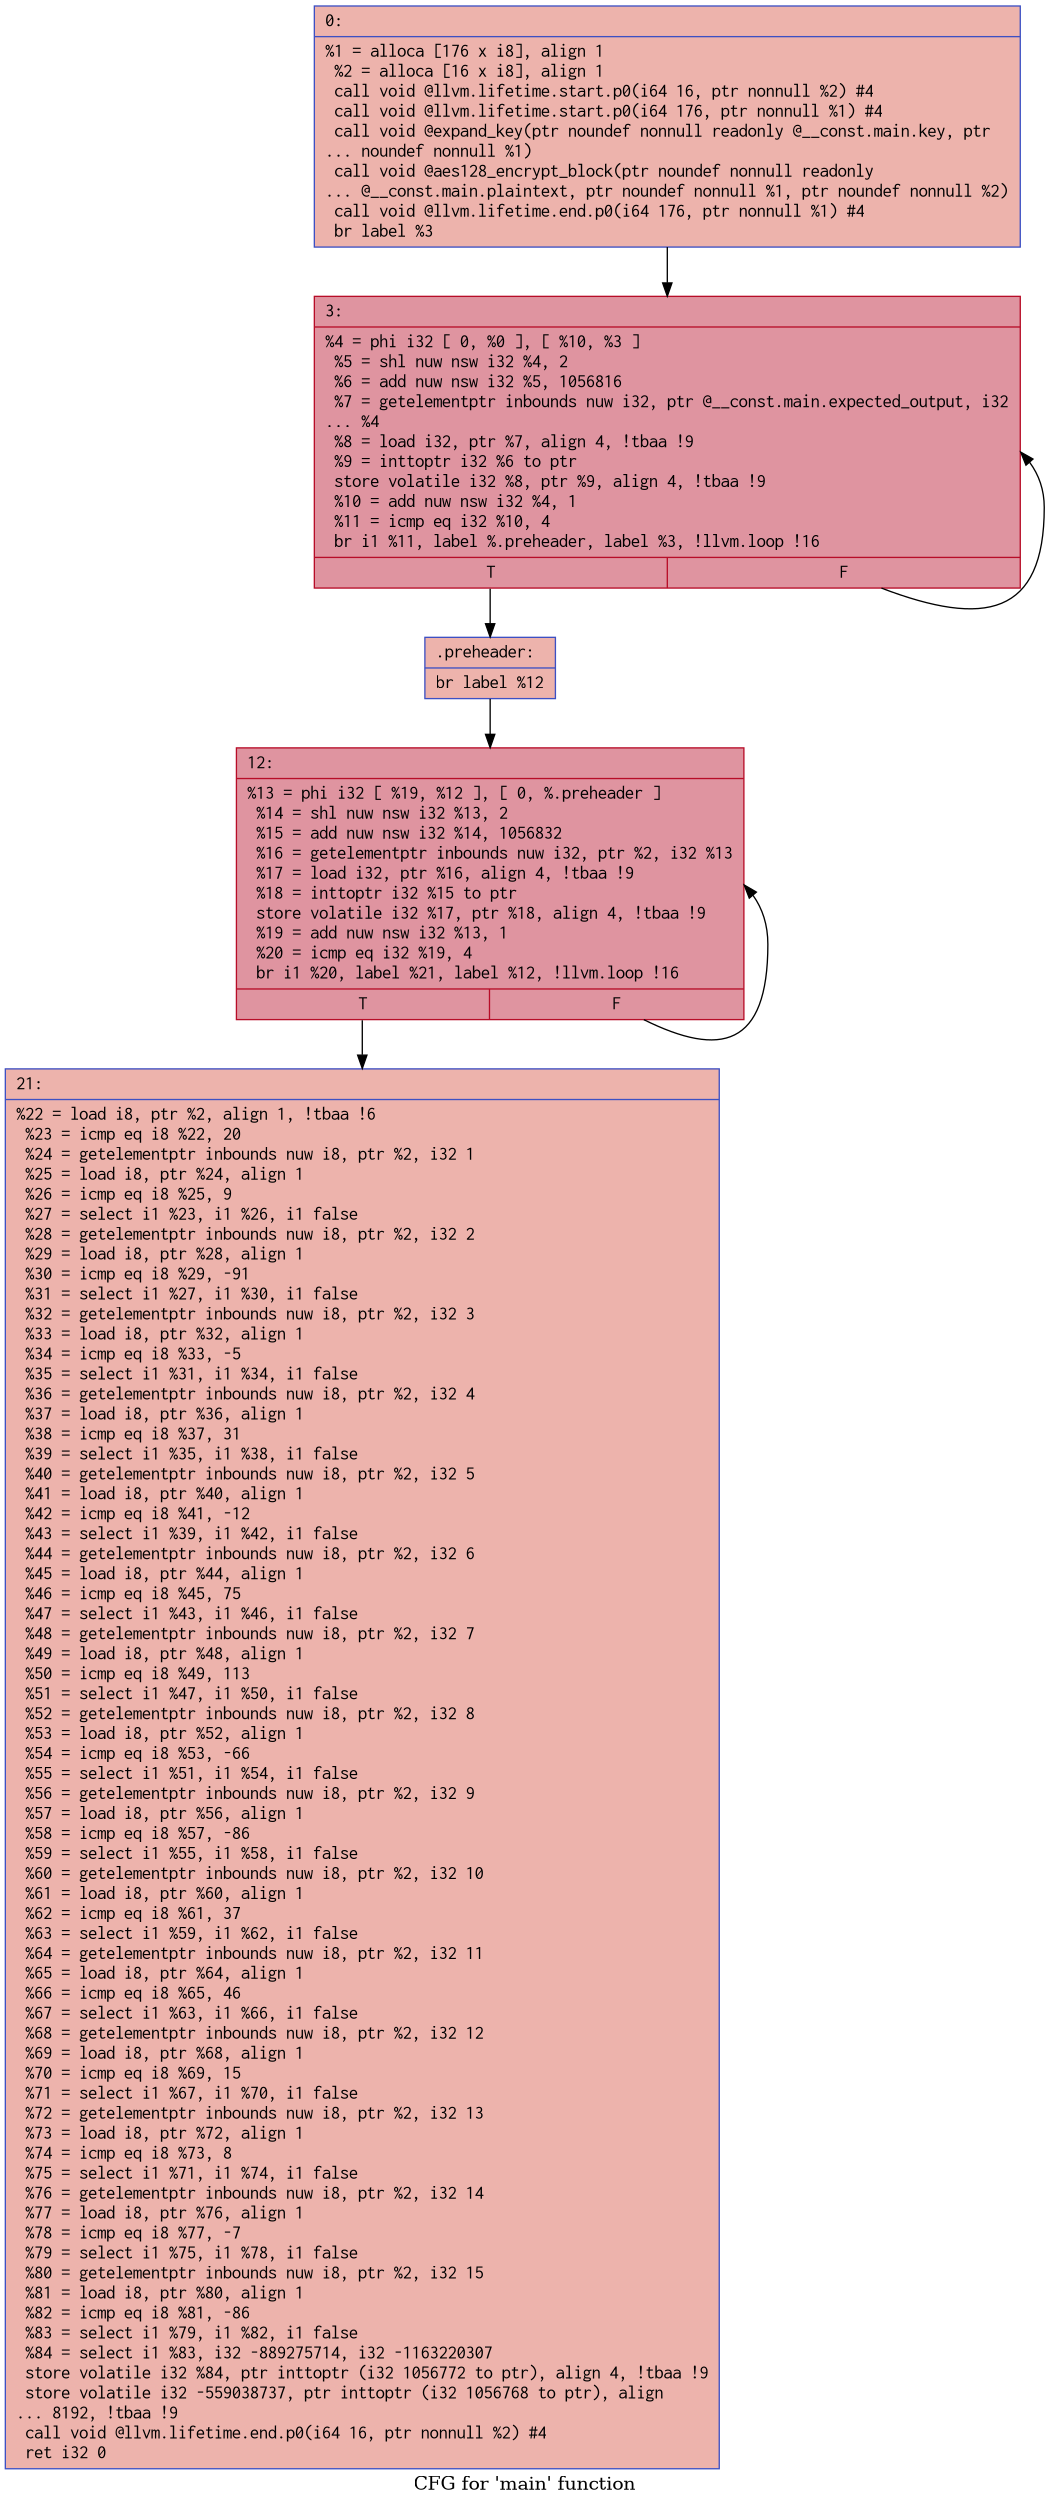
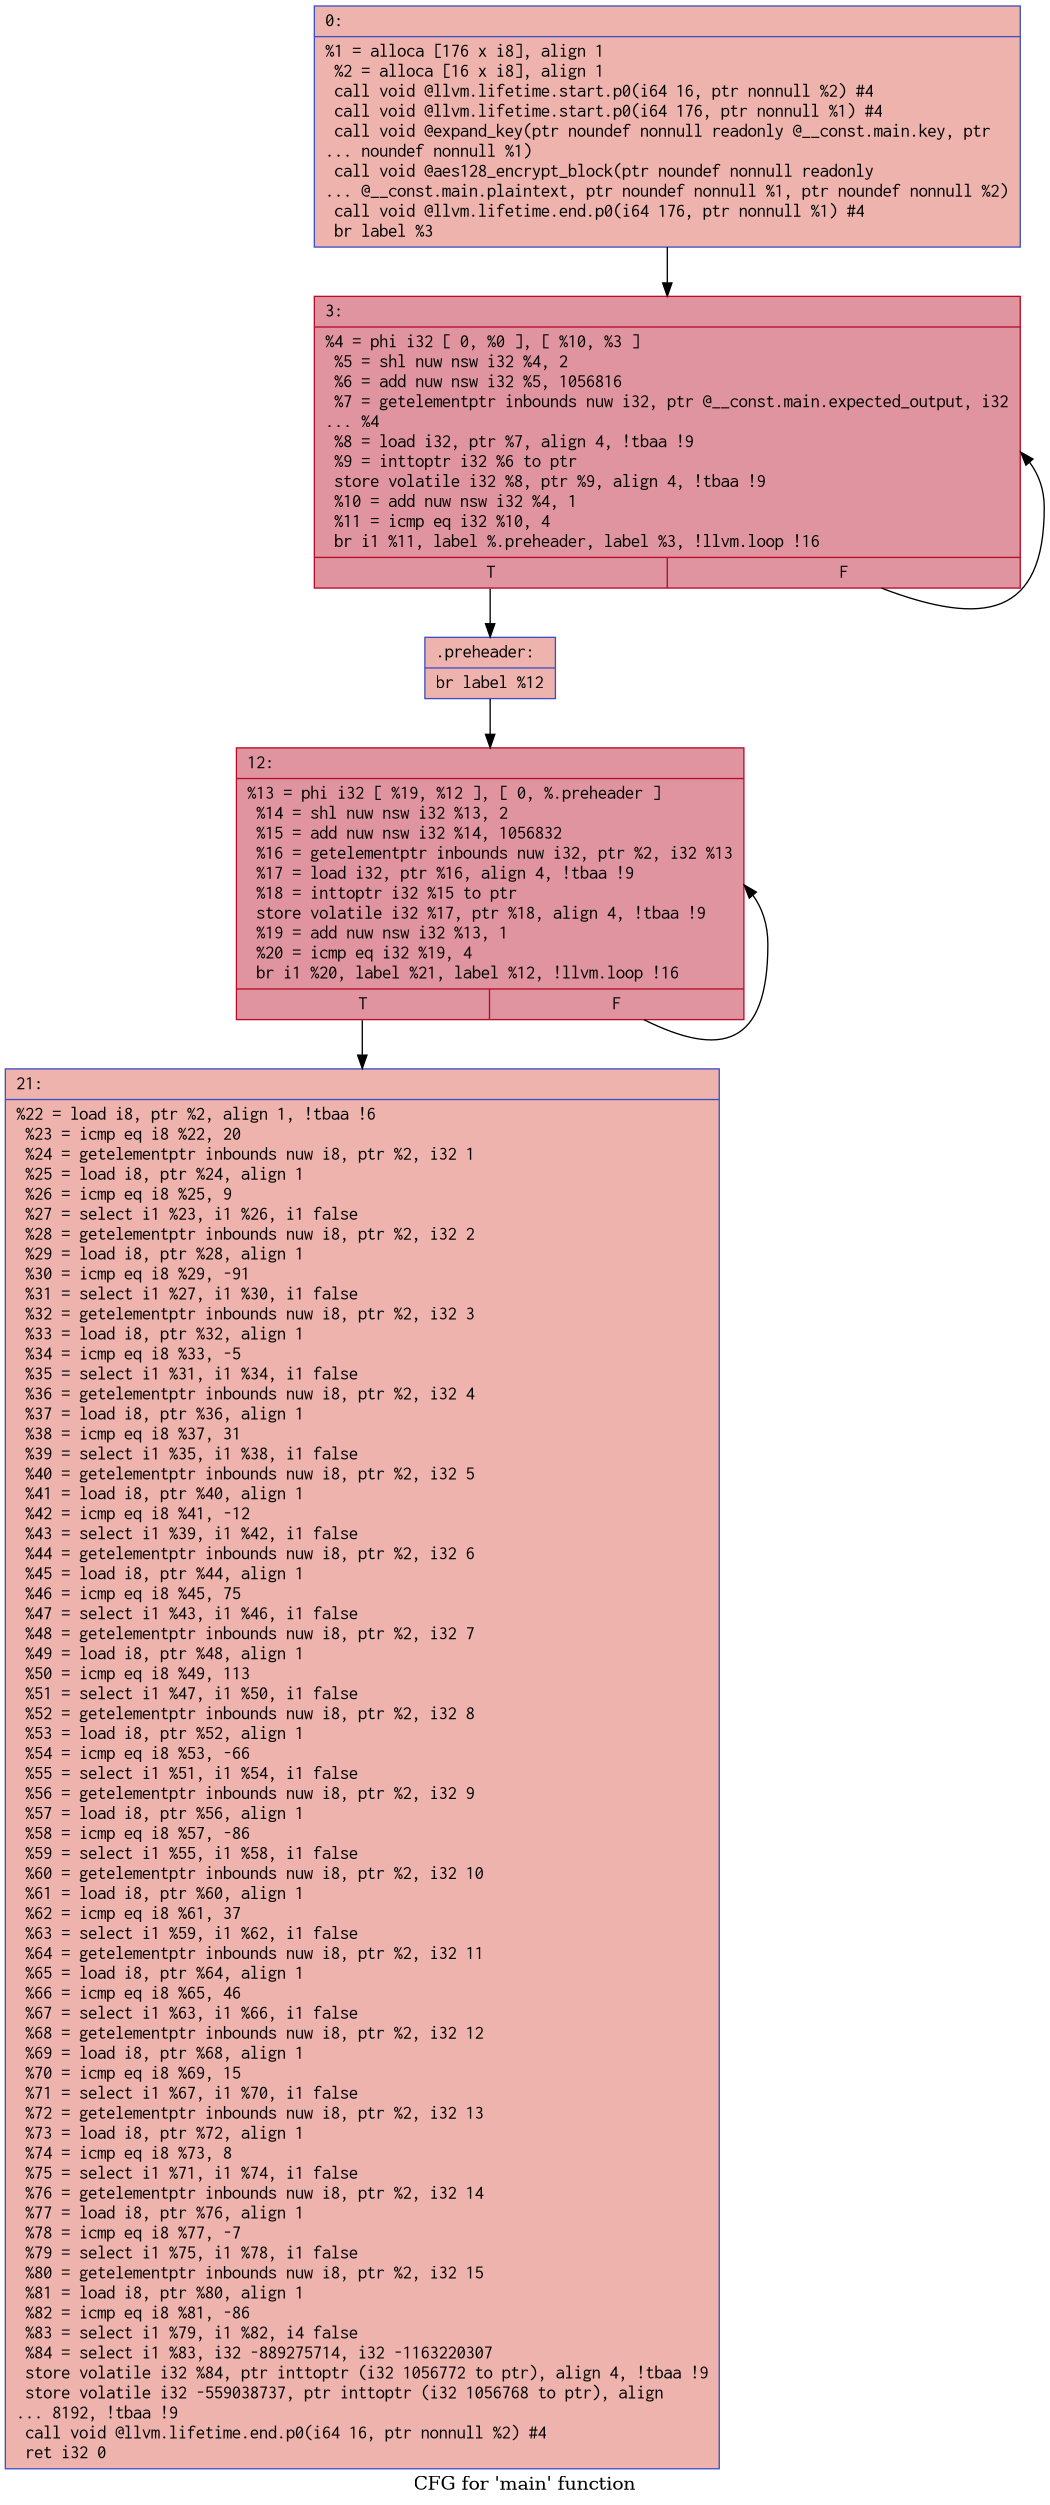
node "21:": text "%83 = select i1 %79, i1 %82, i1 false" -> "%83 = select i1 %79, i1 %82, i4 false"
